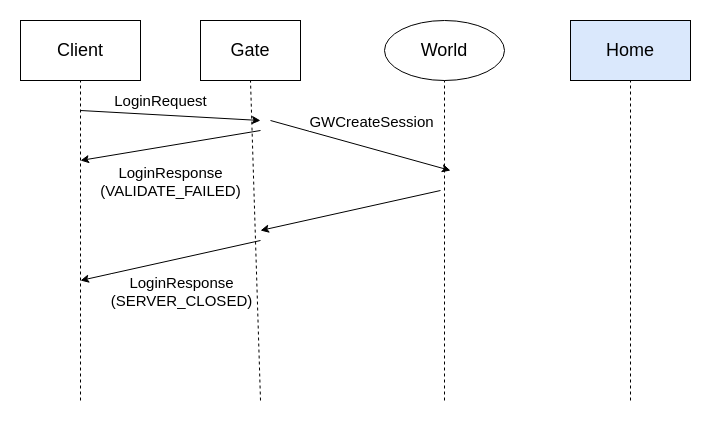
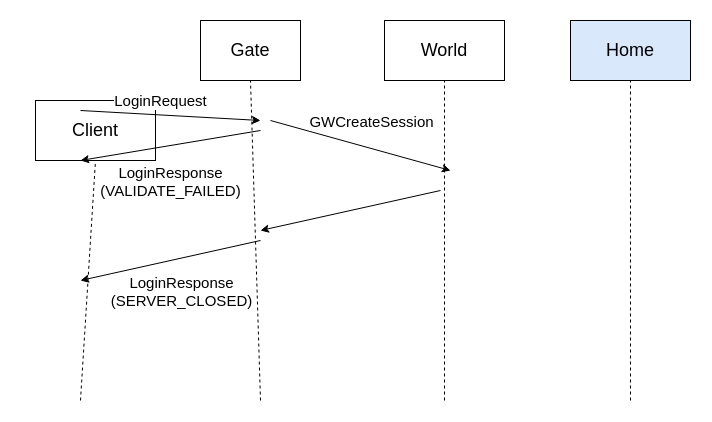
node "Client": moved (81, 51) -> (96, 131)
node "World": shape ellipse -> rectangle
